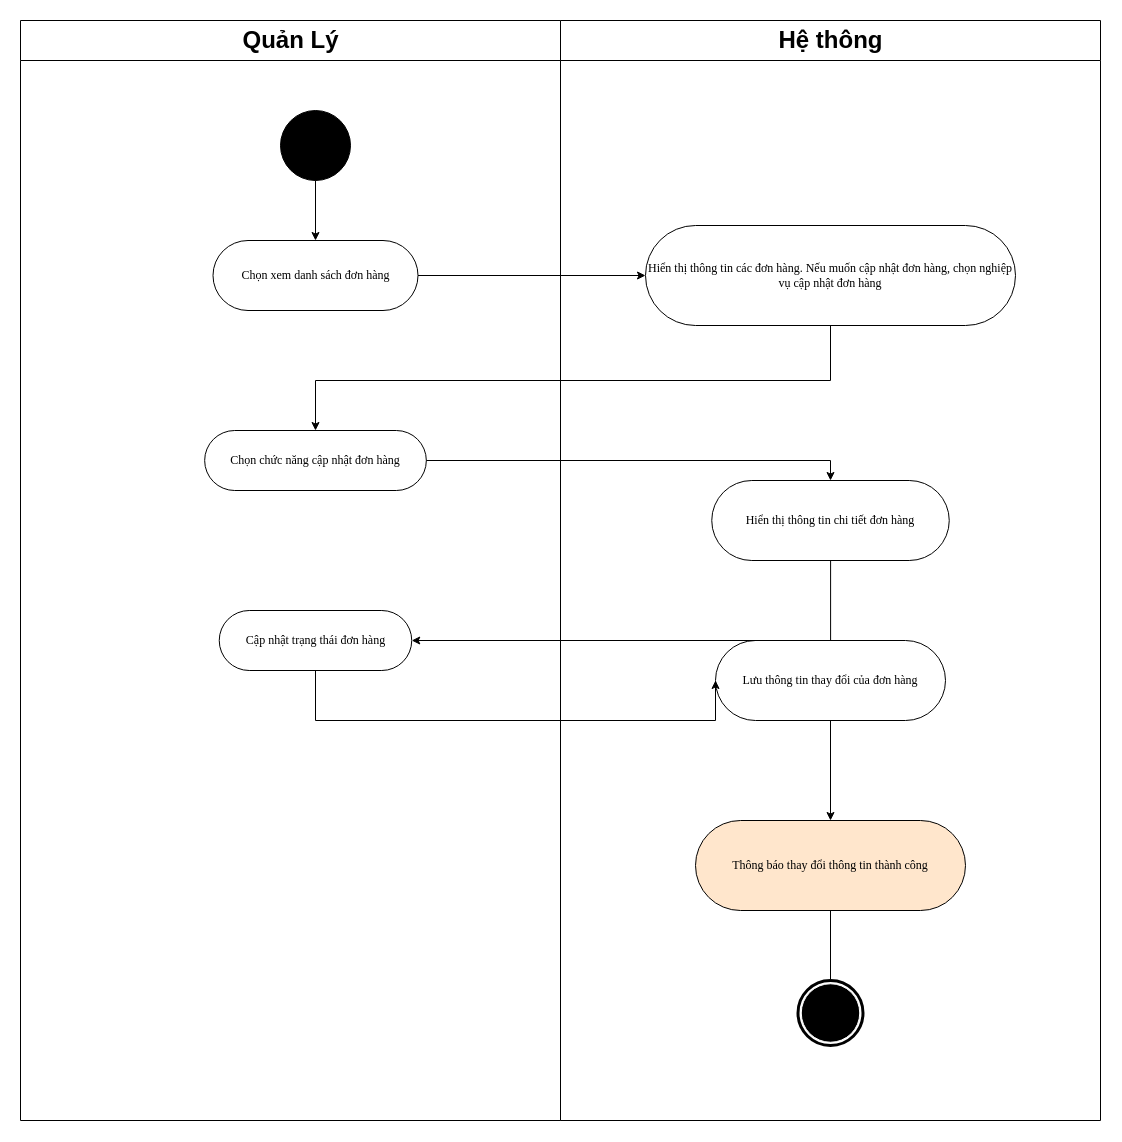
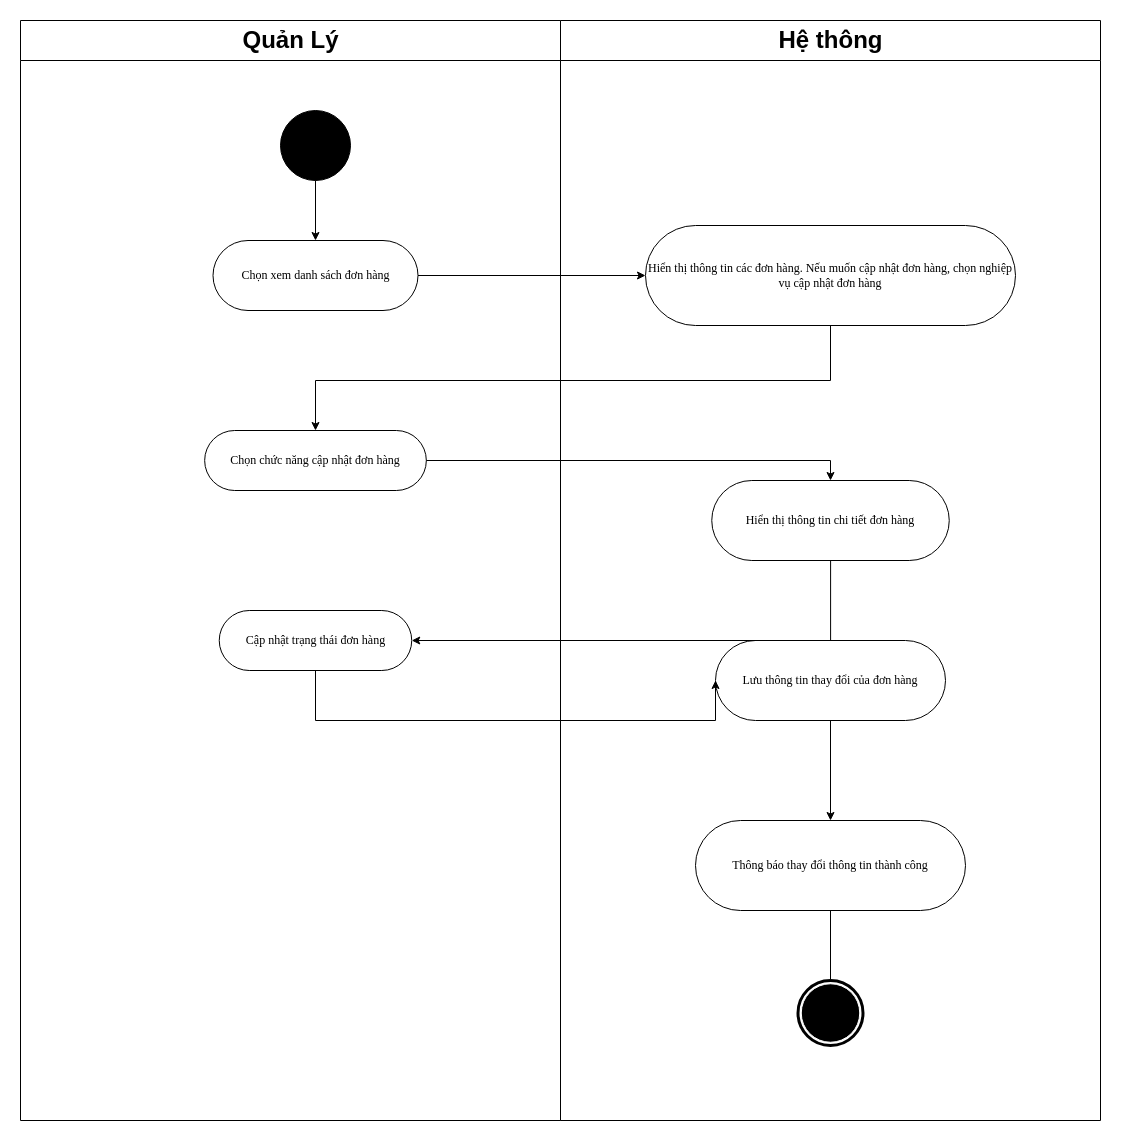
node "Thông báo thay đổi thông tin thành công": fillcolor #ffe6cc -> #ffffff
